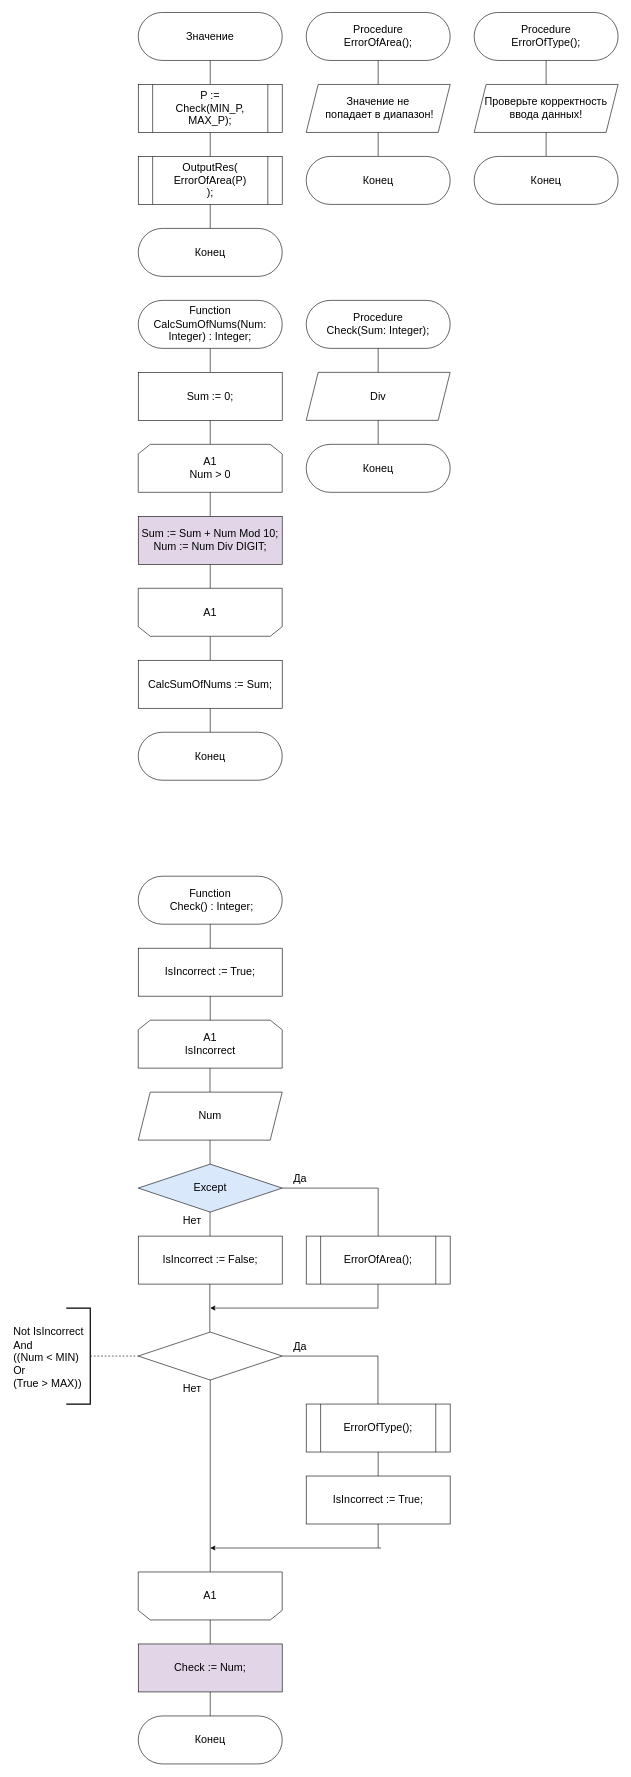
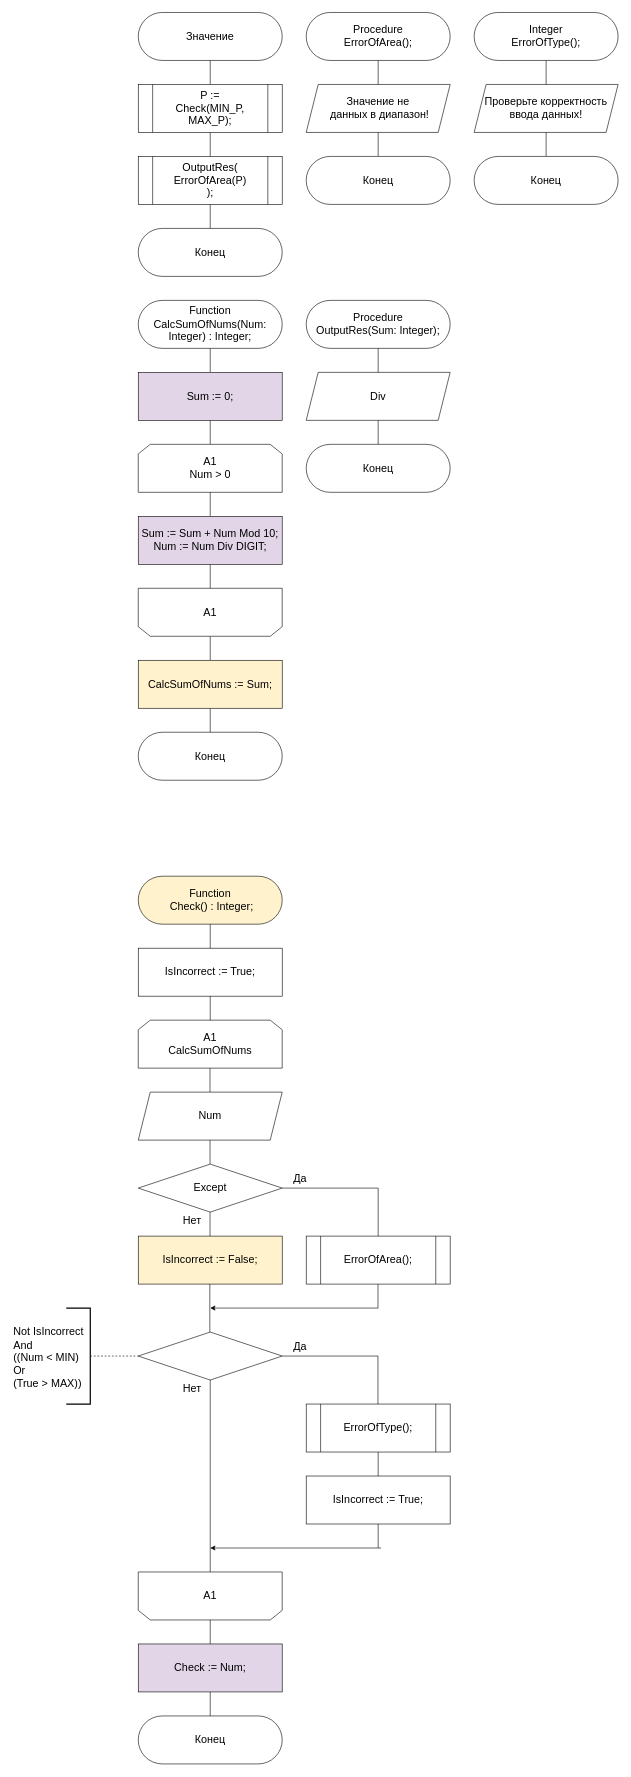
node "Procedure ErrorOfType();": label "Procedure ErrorOfType();" -> "Integer ErrorOfType();"
node "Значение не попадает в диапазон!": label "Значение не попадает в диапазон!" -> "Значение не данных в диапазон!"
node "Procedure Check(Sum: Integer);": label "Procedure Check(Sum: Integer);" -> "Procedure OutputRes(Sum: Integer);"
node "Sum := 0;": fillcolor #ffffff -> #e1d5e7
node "CalcSumOfNums := Sum;": fillcolor #ffffff -> #fff2cc
node "Function Check() : Integer;": fillcolor #ffffff -> #fff2cc
node "A1IsIncorrect": label "A1IsIncorrect" -> "A1CalcSumOfNums"
node "Except": fillcolor #dae8fc -> #ffffff
node "IsIncorrect := False;": fillcolor #ffffff -> #fff2cc
